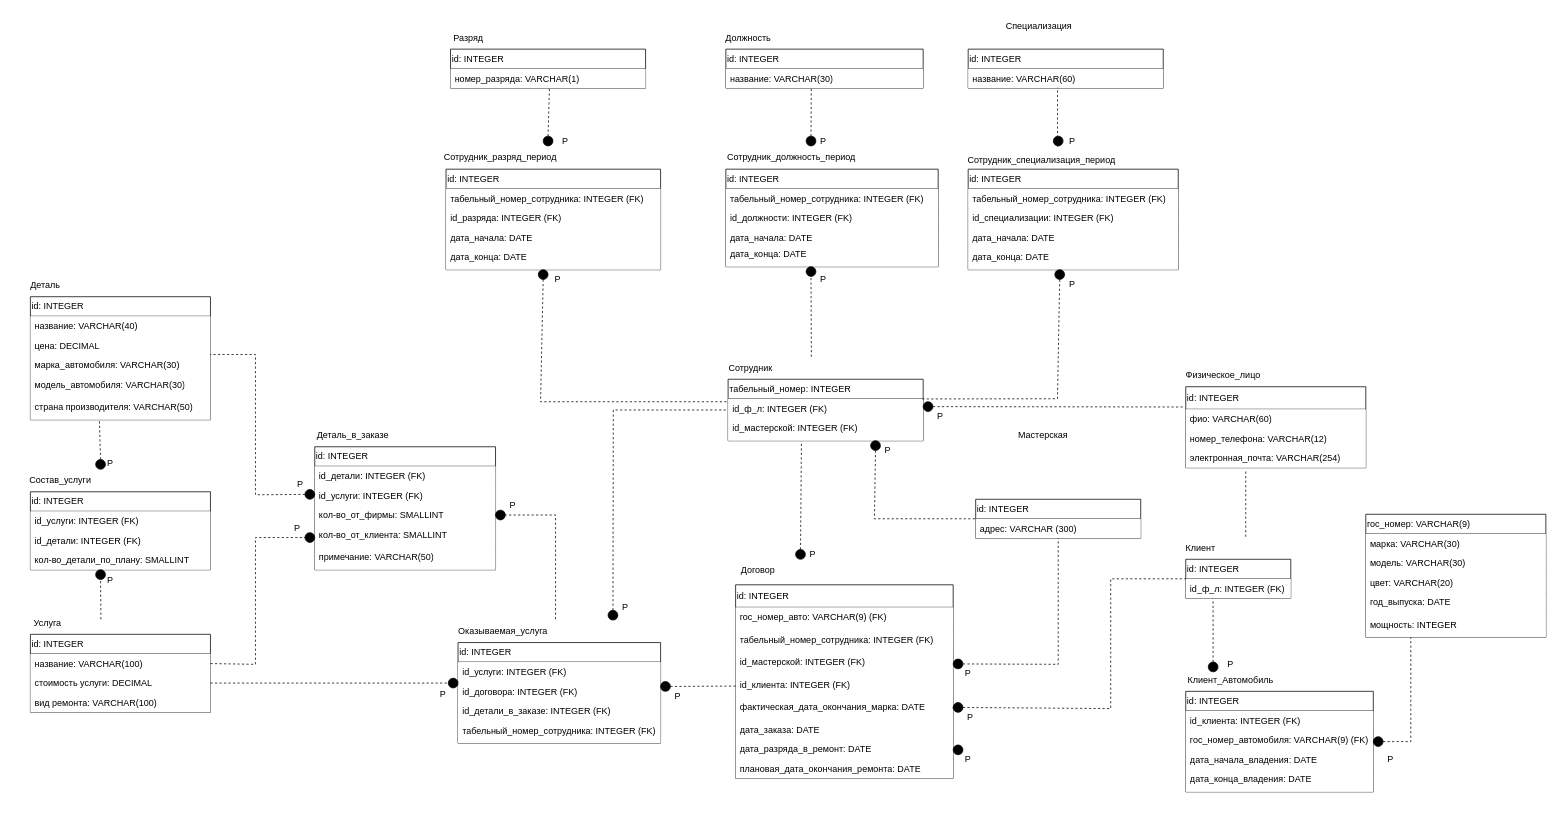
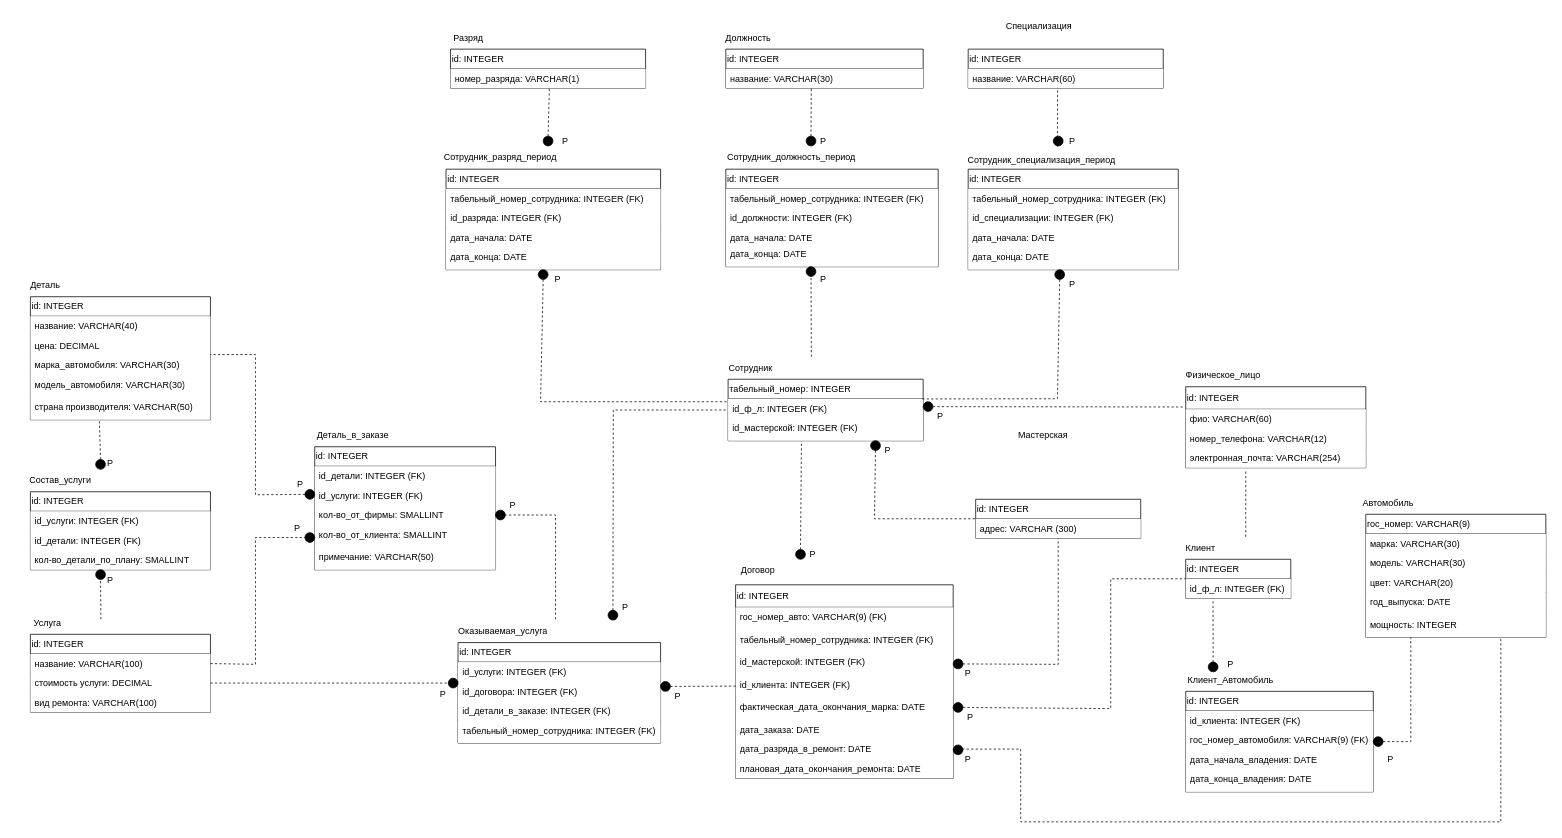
node "Автомобиль": added
edge "гос_номер: VARCHAR(9)" -- "дата_разряда_в_ремонт: DATE": added
